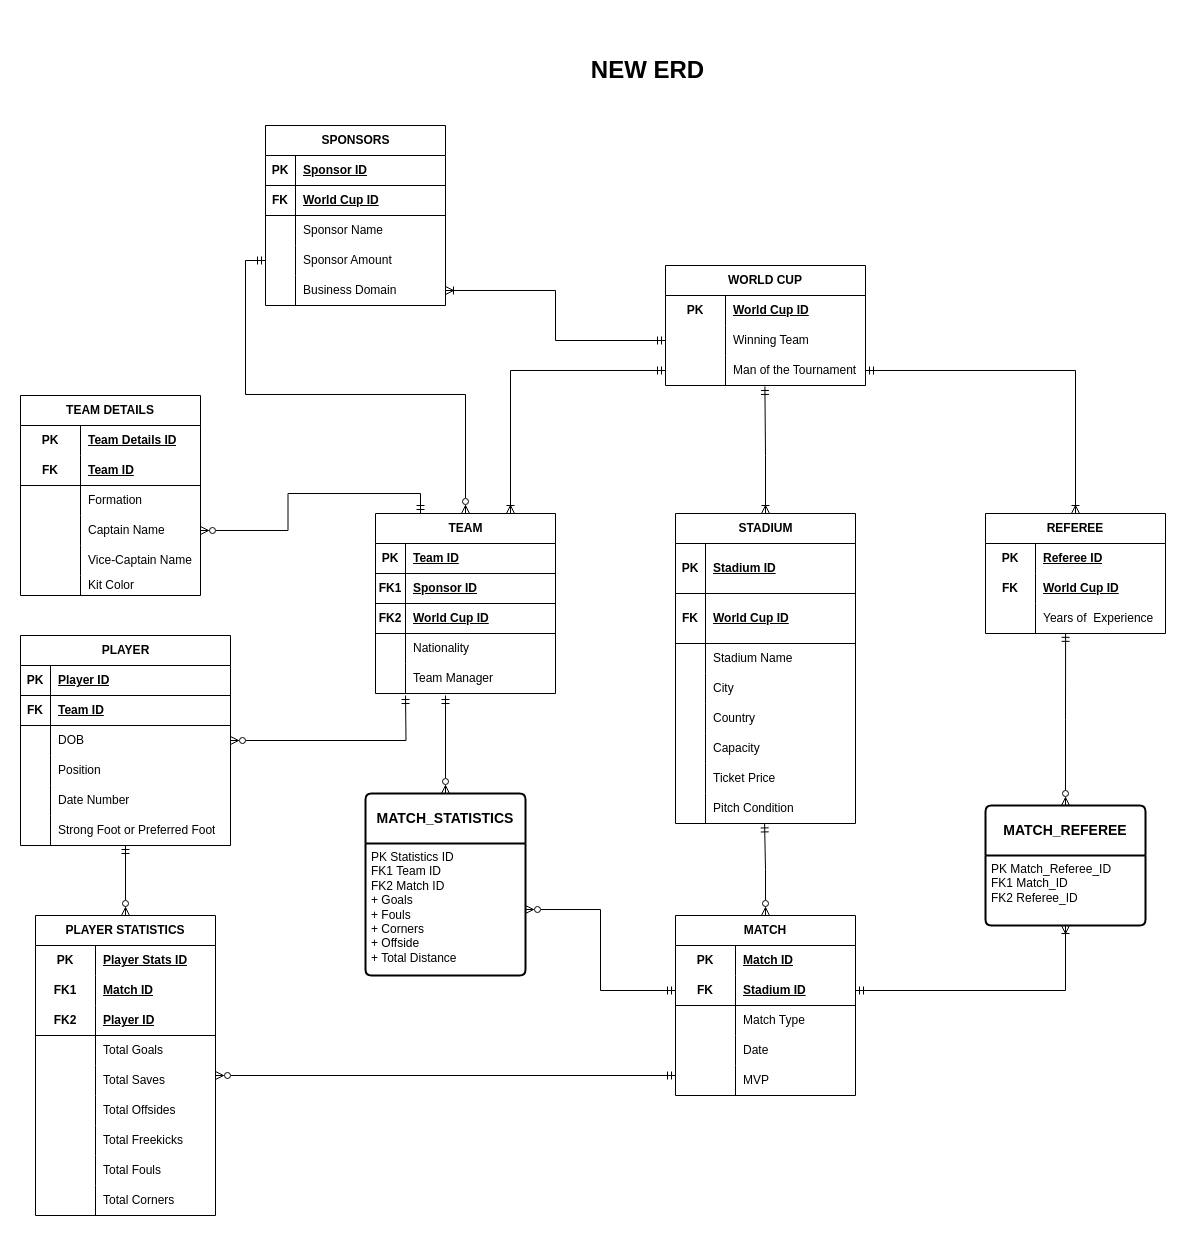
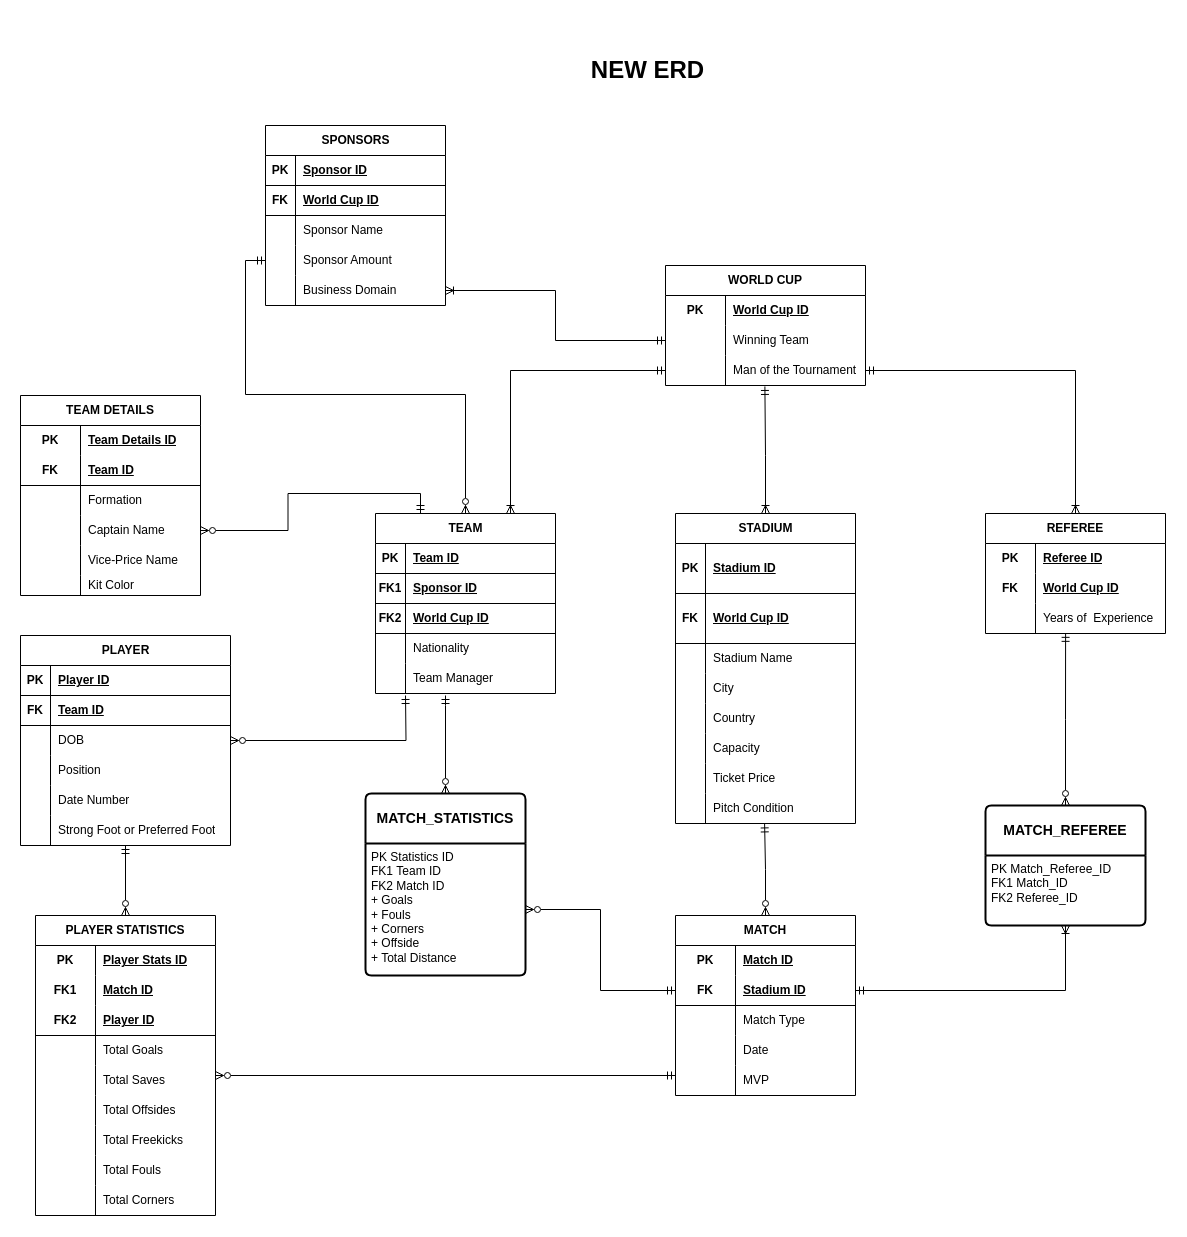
node "Vice-Captain Name": label "Vice-Captain Name" -> "Vice-Price Name"
